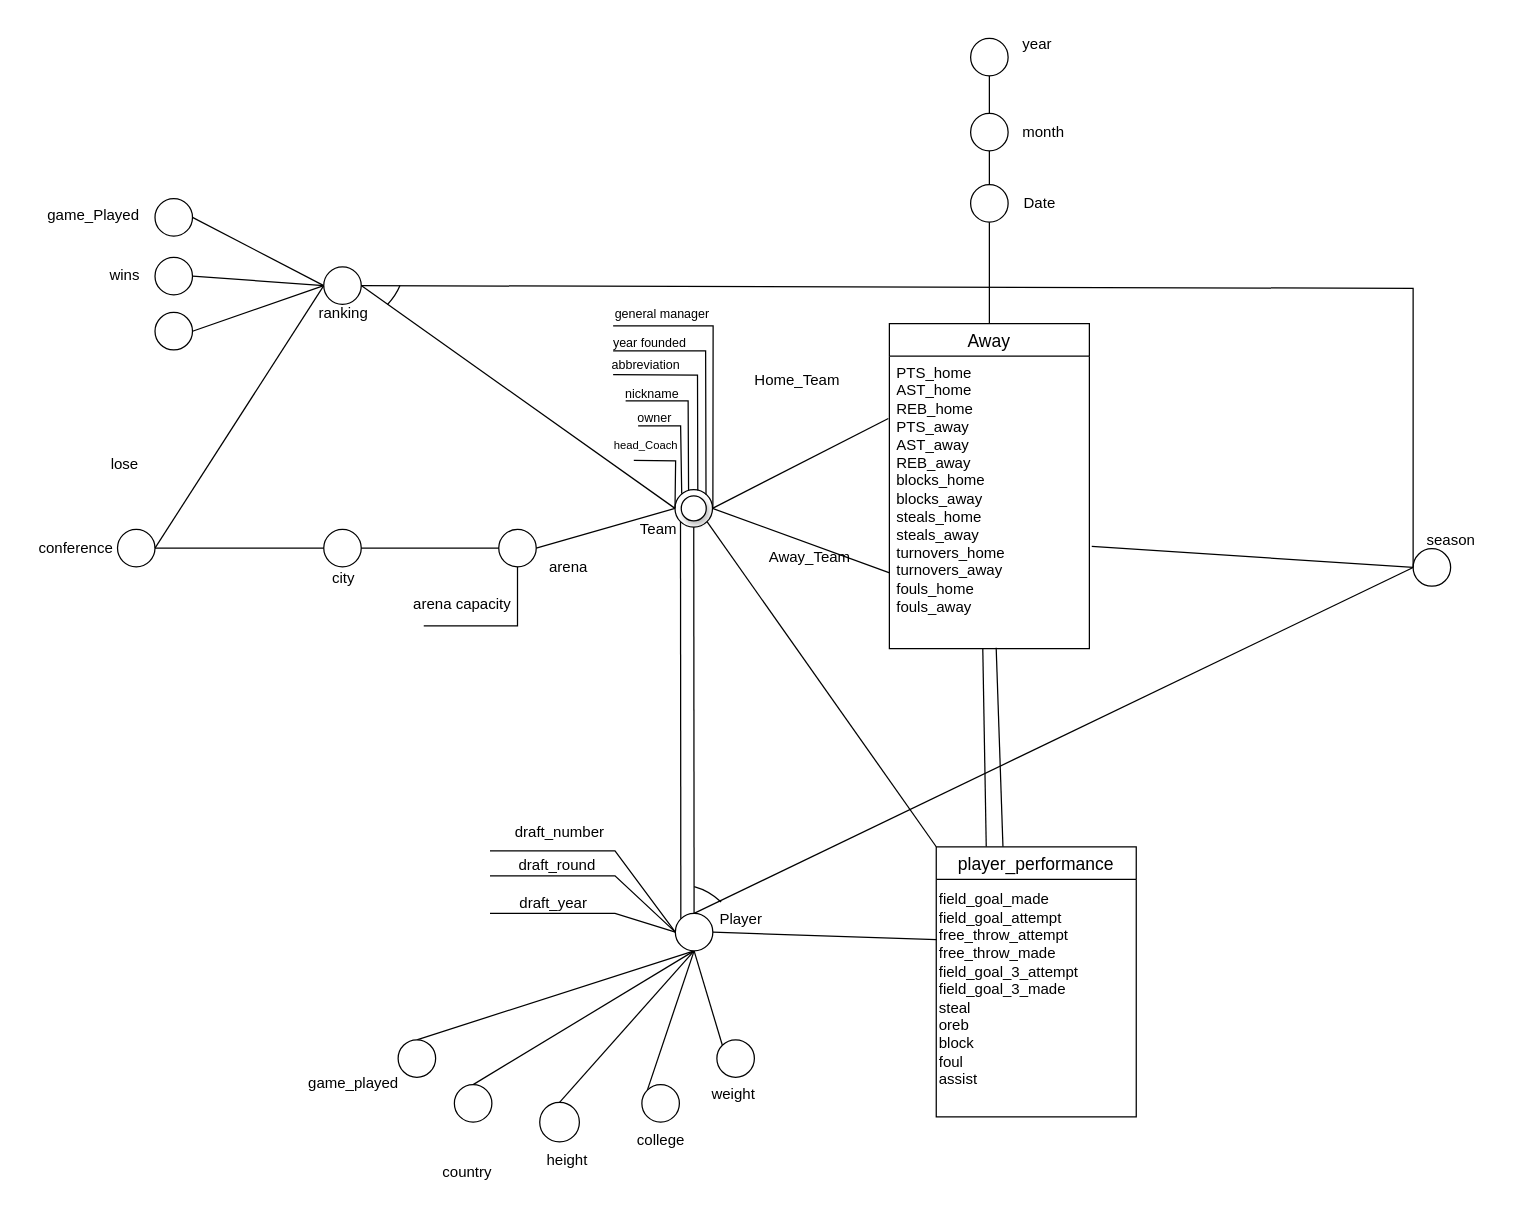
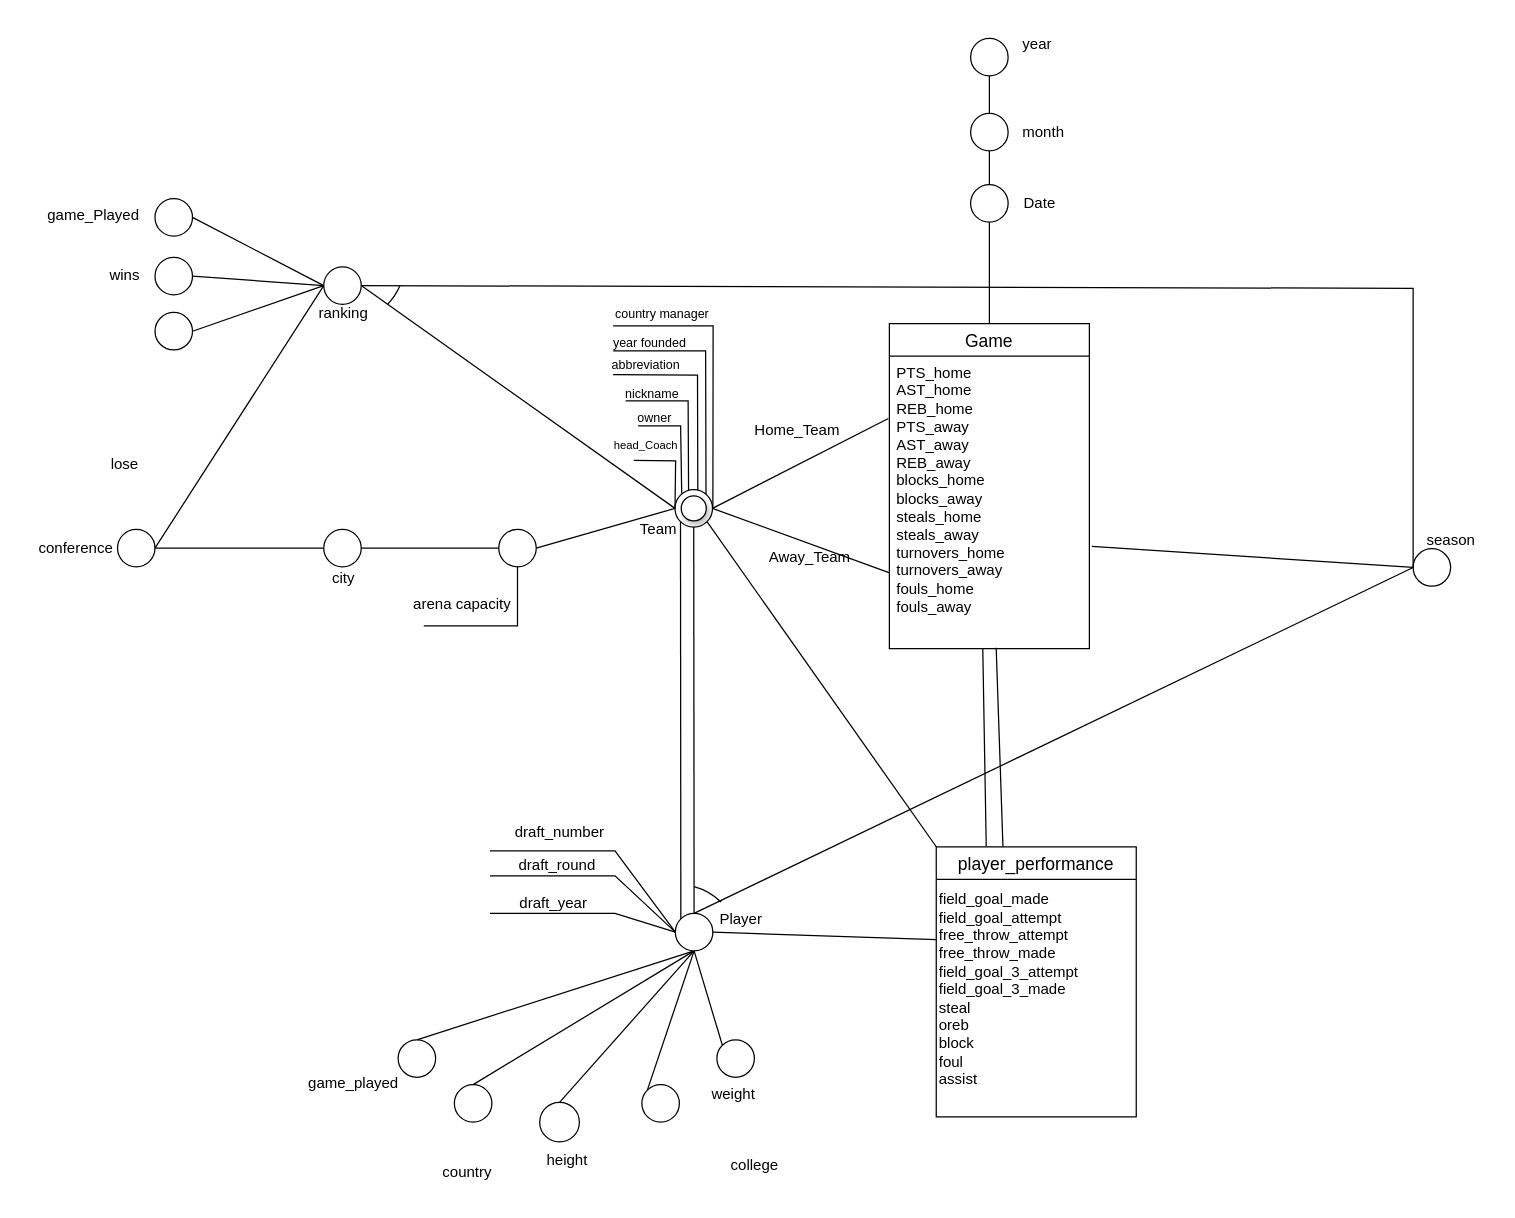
node "general manager": label "general manager" -> "country manager"
node "Away": label "Away" -> "Game"
node "Home_Team": moved (796, 381) -> (796, 431)
node "arena": removed
node "college": moved (661, 1141) -> (754, 1166)
